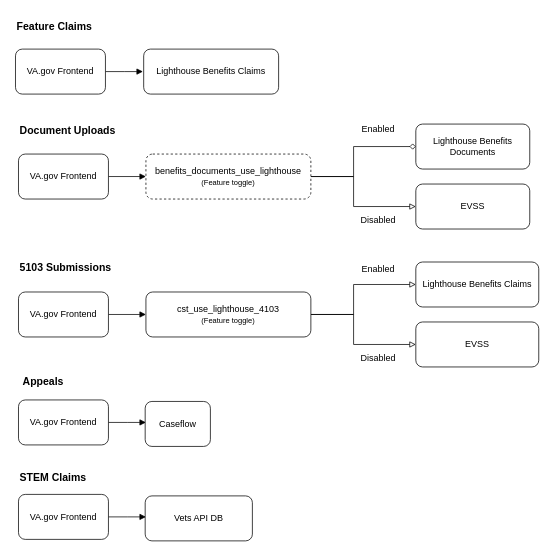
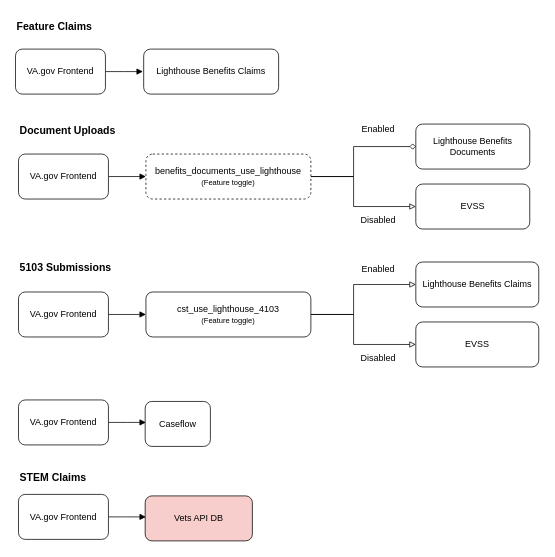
node "Appeals": removed
node "Vets API DB": fillcolor #ffffff -> #f8cecc
